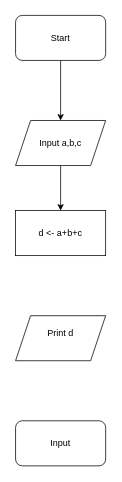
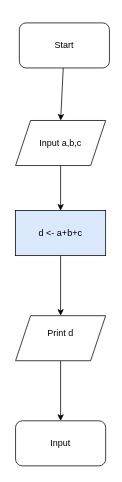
node "Start": moved (60, 38) -> (64, 45)
node "d <- a+b+c": fillcolor #ffffff -> #dae8fc
edge "d <- a+b+c" -> "Print d": added
edge "Print d" -> "Input": added
